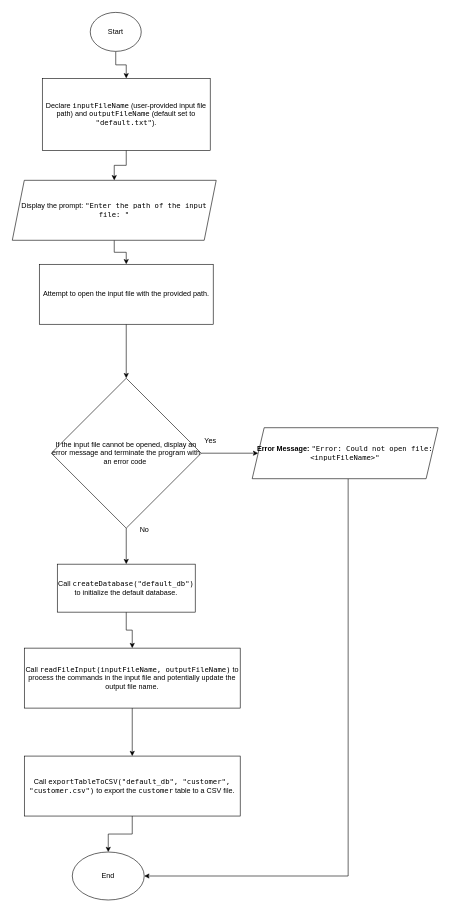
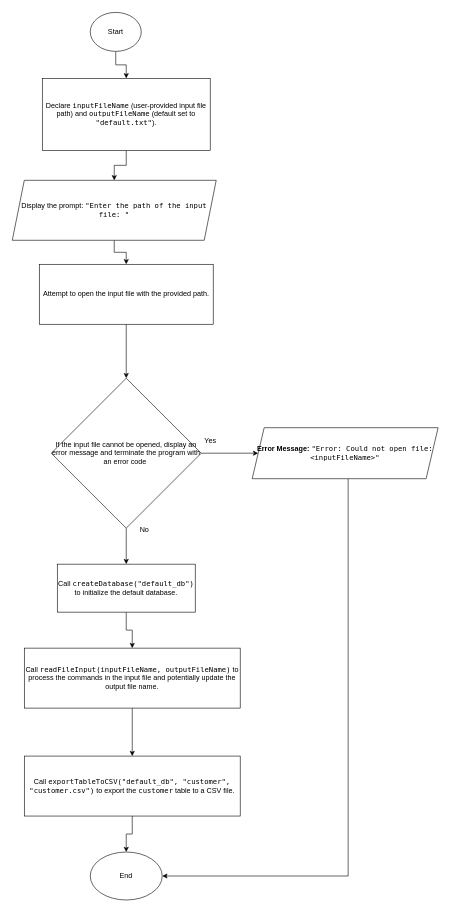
node "End": moved (108, 876) -> (126, 876)
